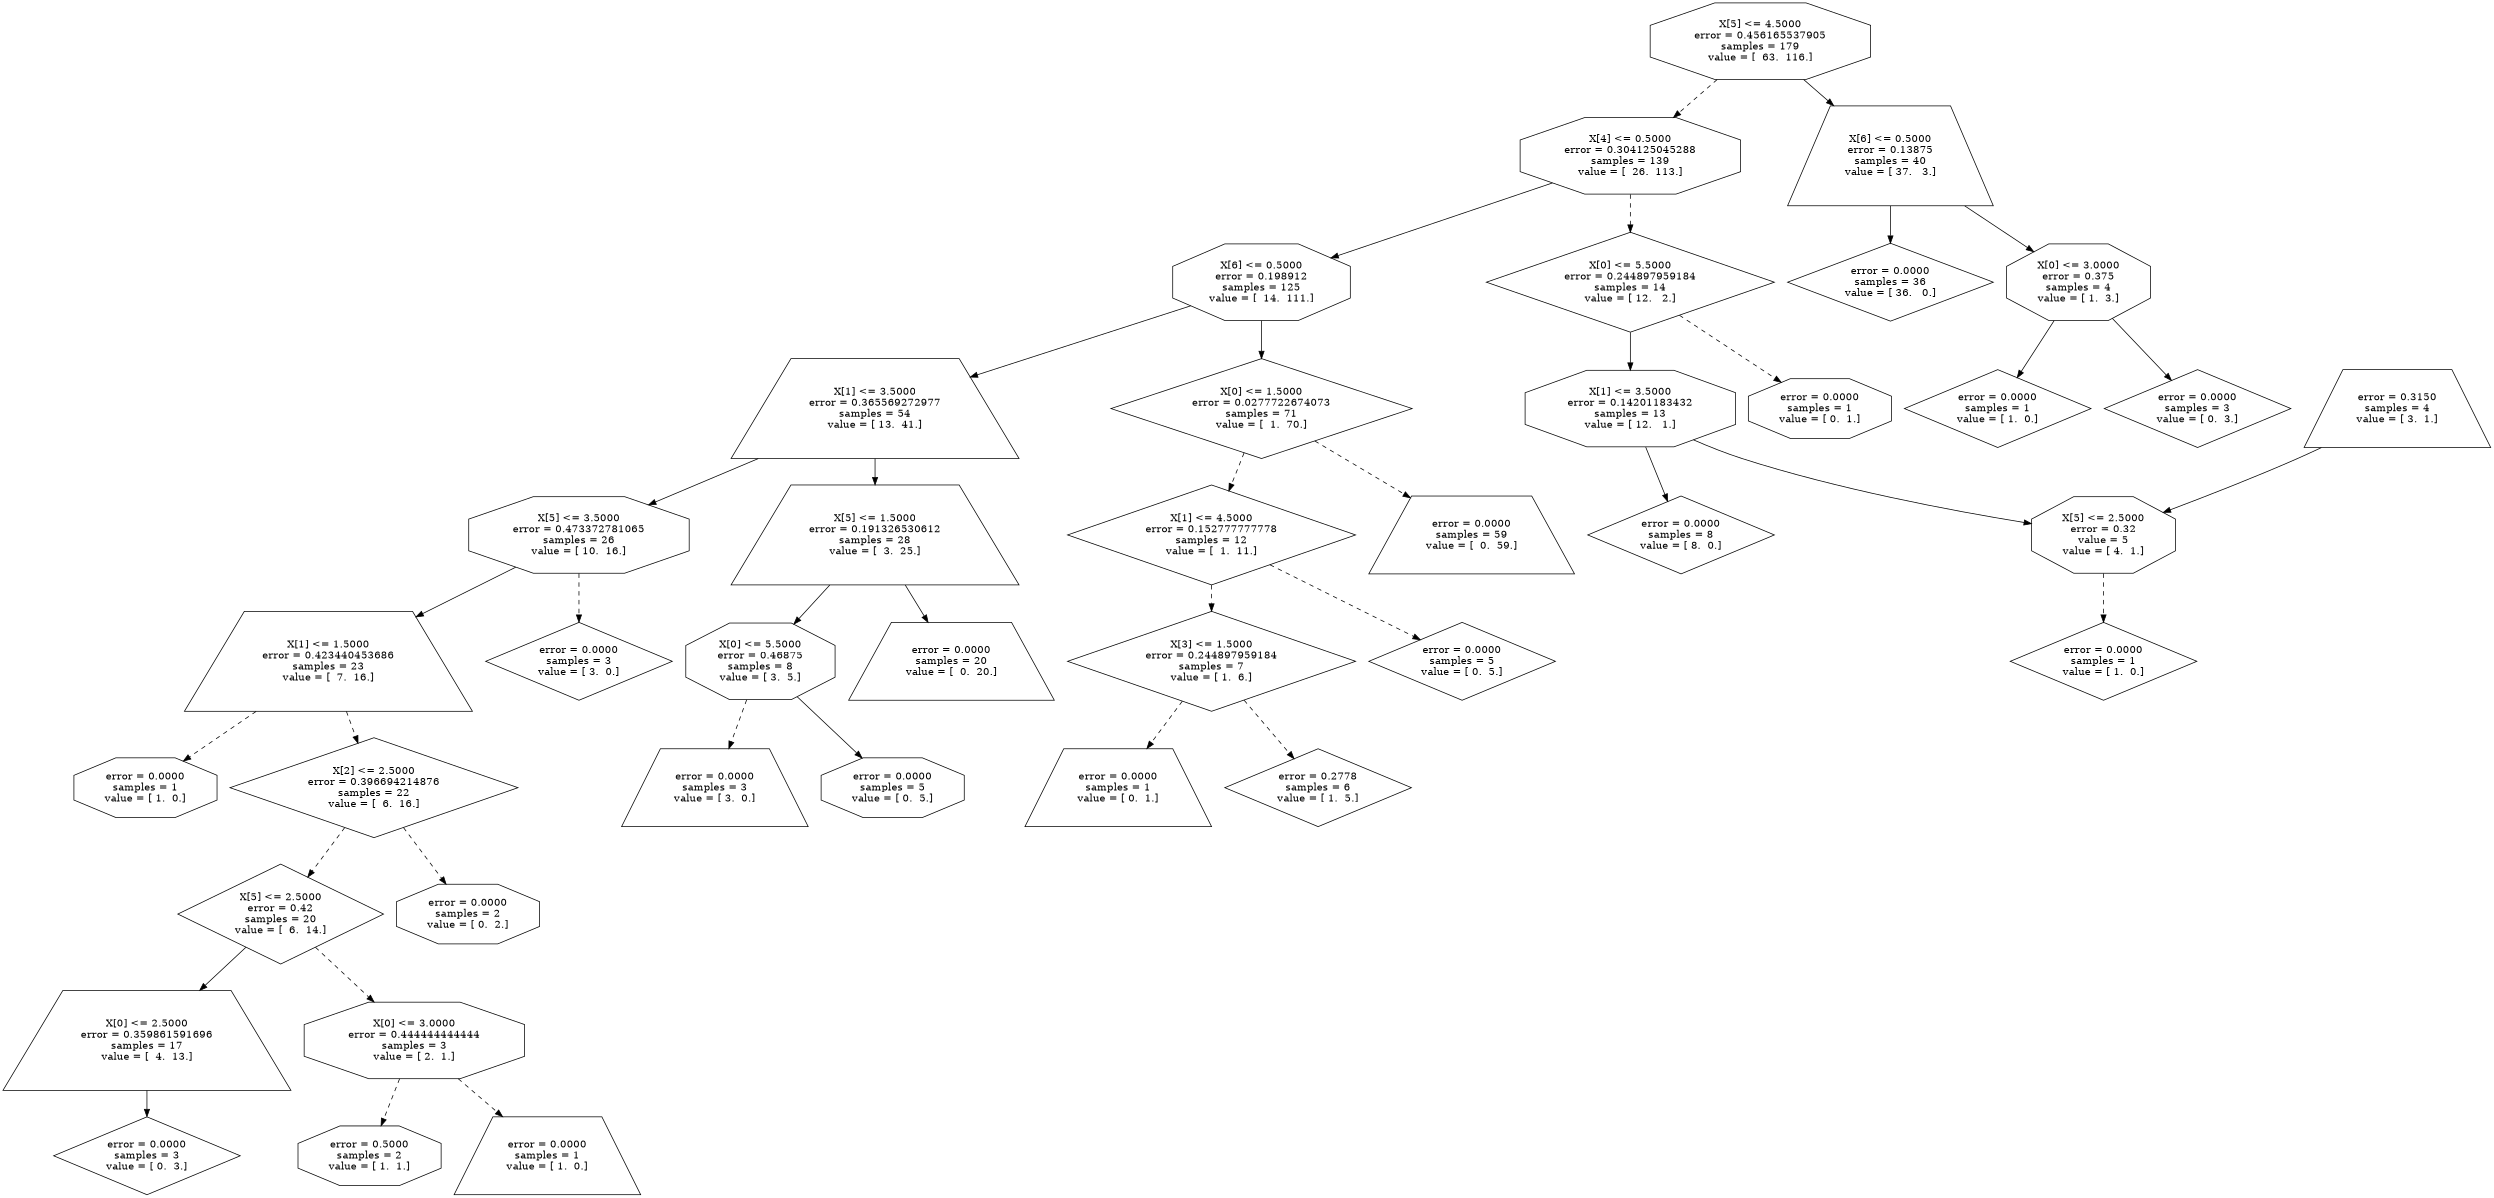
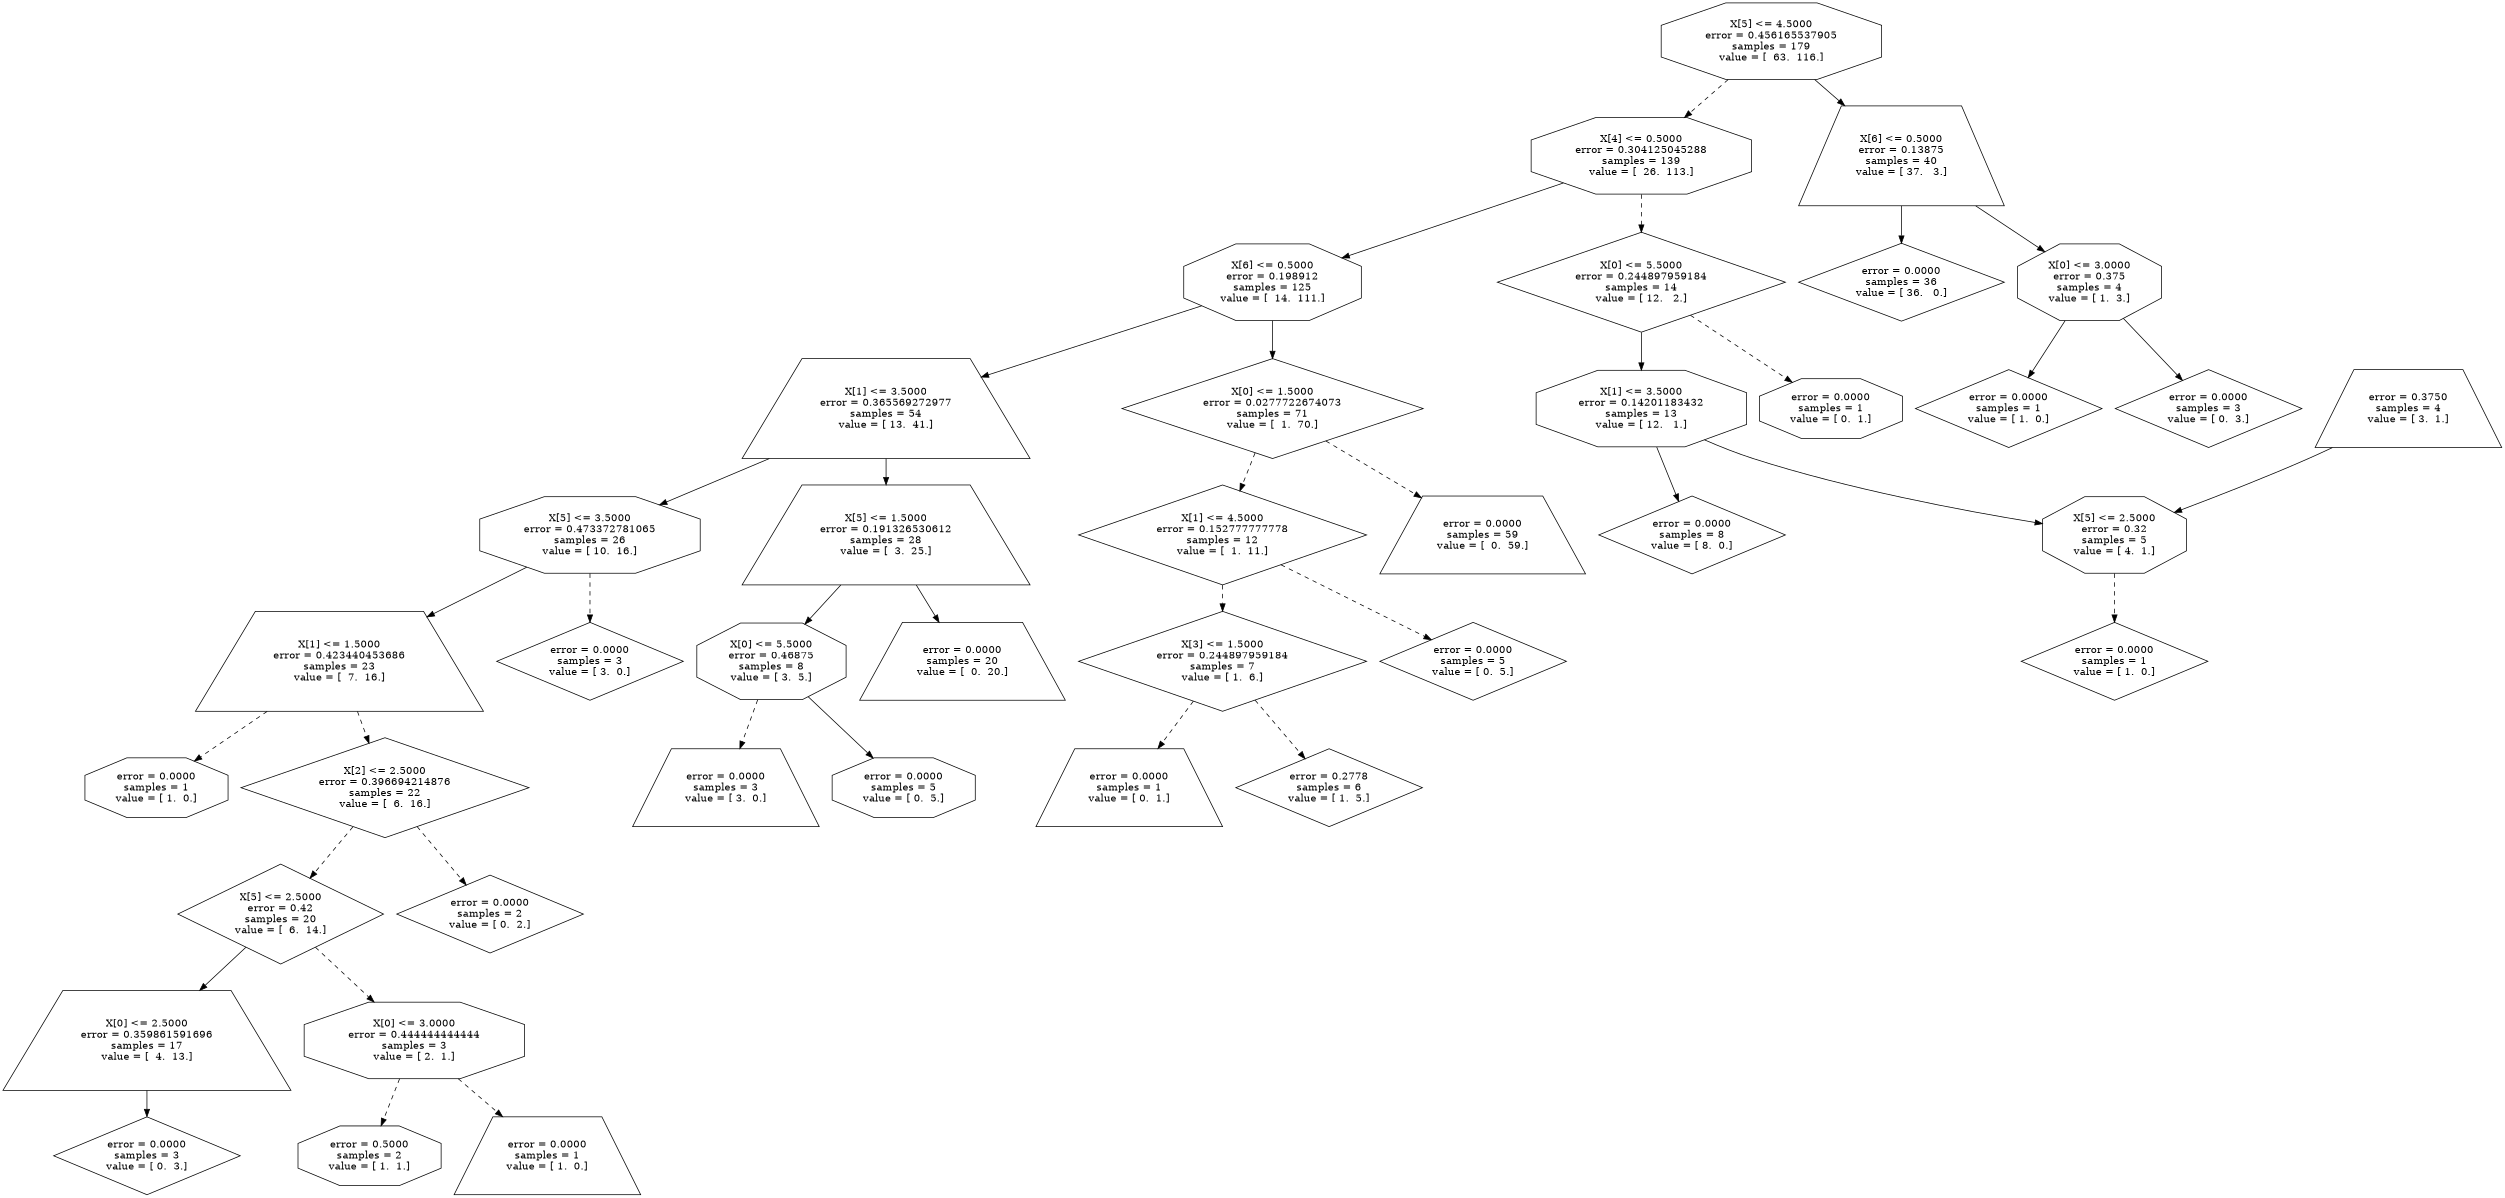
node "error = 0.3150 samples = 4 value = [ 3.  1.]": label "error = 0.3150 samples = 4 value = [ 3.  1.]" -> "error = 0.3750 samples = 4 value = [ 3.  1.]"
node "X[5] <= 2.5000 error = 0.32 value = 5 value = [ 4.  1.]": label "X[5] <= 2.5000 error = 0.32 value = 5 value = [ 4.  1.]" -> "X[5] <= 2.5000 error = 0.32 samples = 5 value = [ 4.  1.]"
node "error = 0.0000 samples = 2 value = [ 0.  2.]": shape octagon -> diamond
